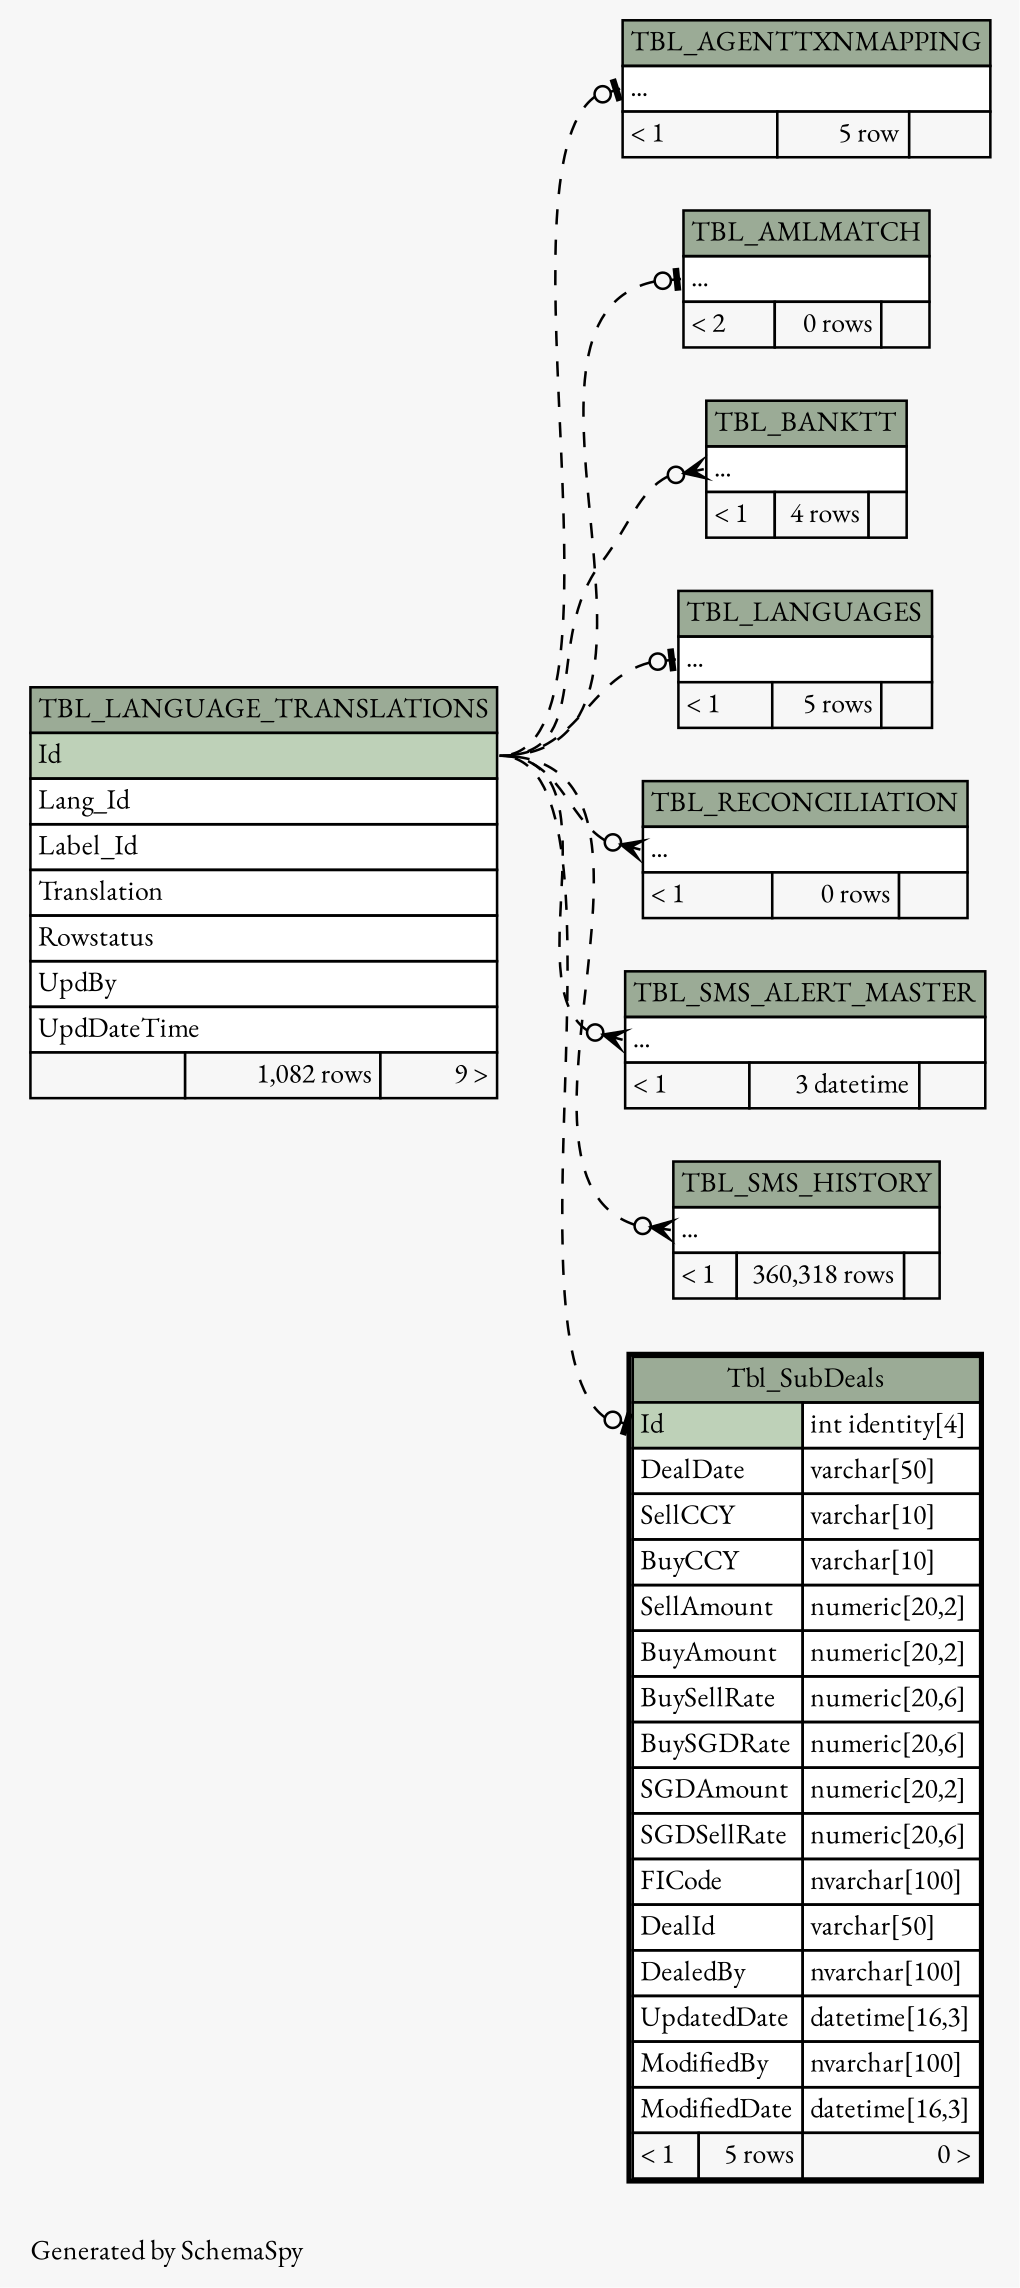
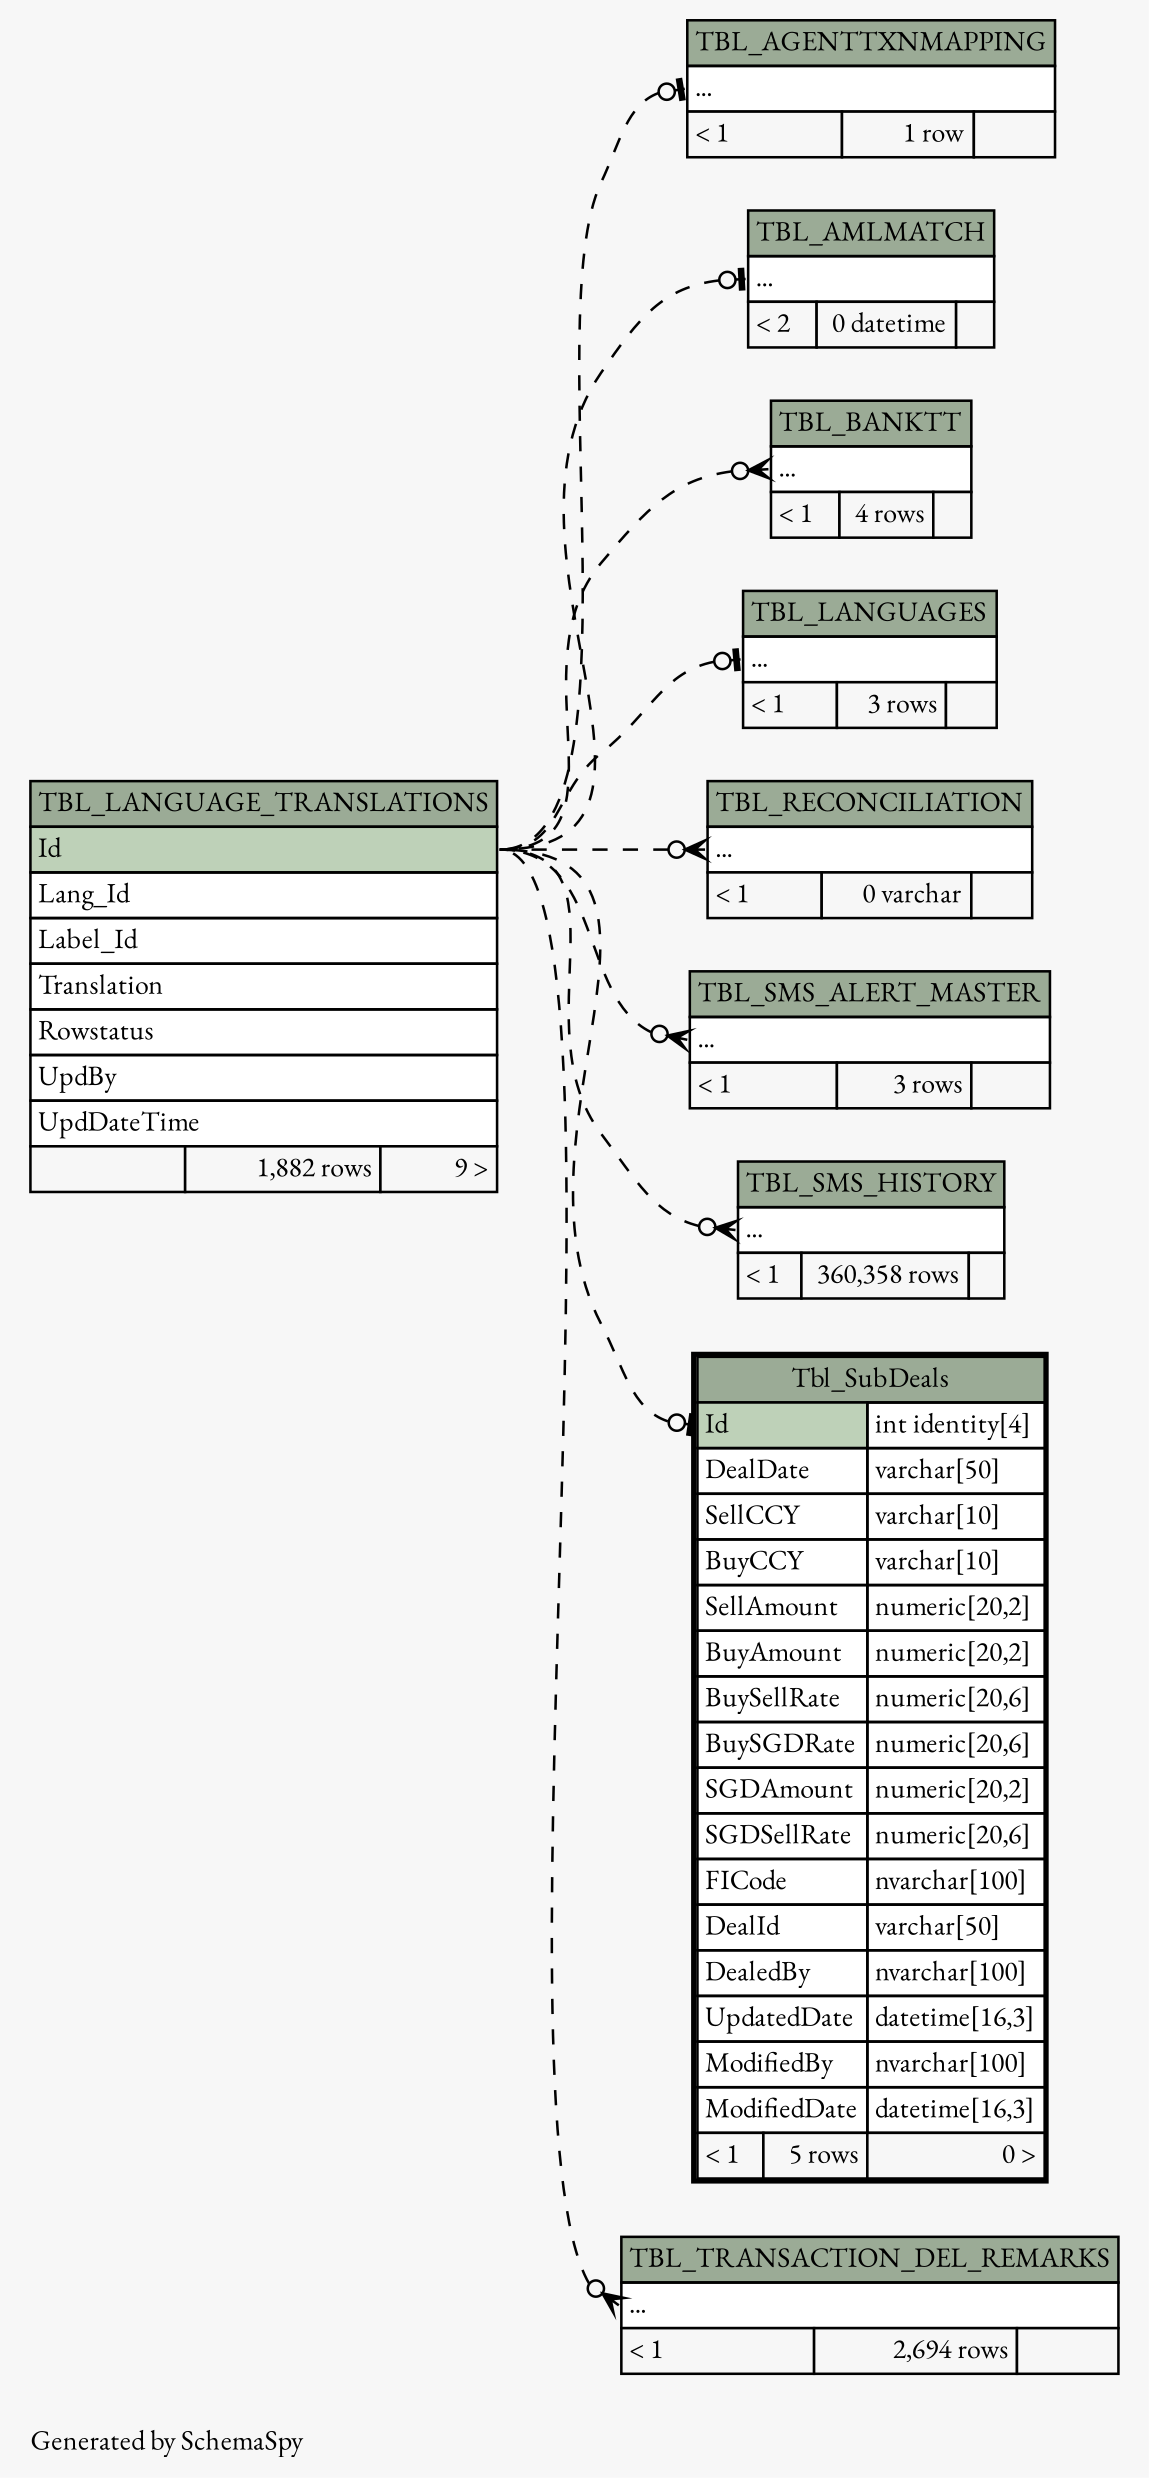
node "TBL_AGENTTXNMAPPING": text "5 row" -> "1 row"
node "TBL_AMLMATCH": text "0 rows" -> "0 datetime"
node "TBL_LANGUAGES": text "5 rows" -> "3 rows"
node "TBL_RECONCILIATION": text "0 rows" -> "0 varchar"
node "TBL_LANGUAGE_TRANSLATIONS": text "1,082 rows" -> "1,882 rows"
node "TBL_SMS_ALERT_MASTER": text "3 datetime" -> "3 rows"
node "TBL_SMS_HISTORY": text "360,318 rows" -> "360,358 rows"
node "TBL_TRANSACTION_DEL_REMARKS": added
